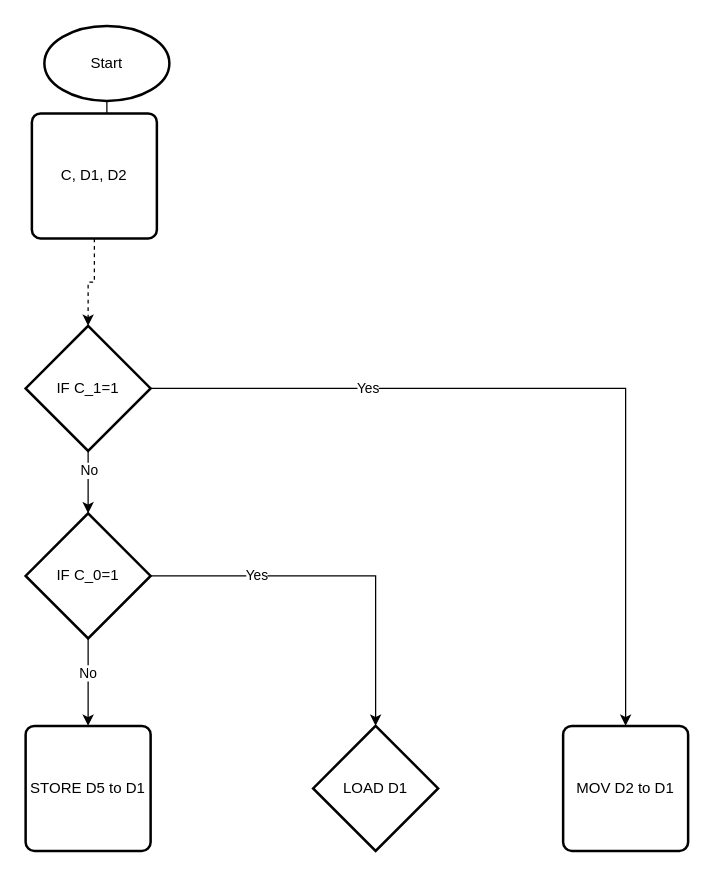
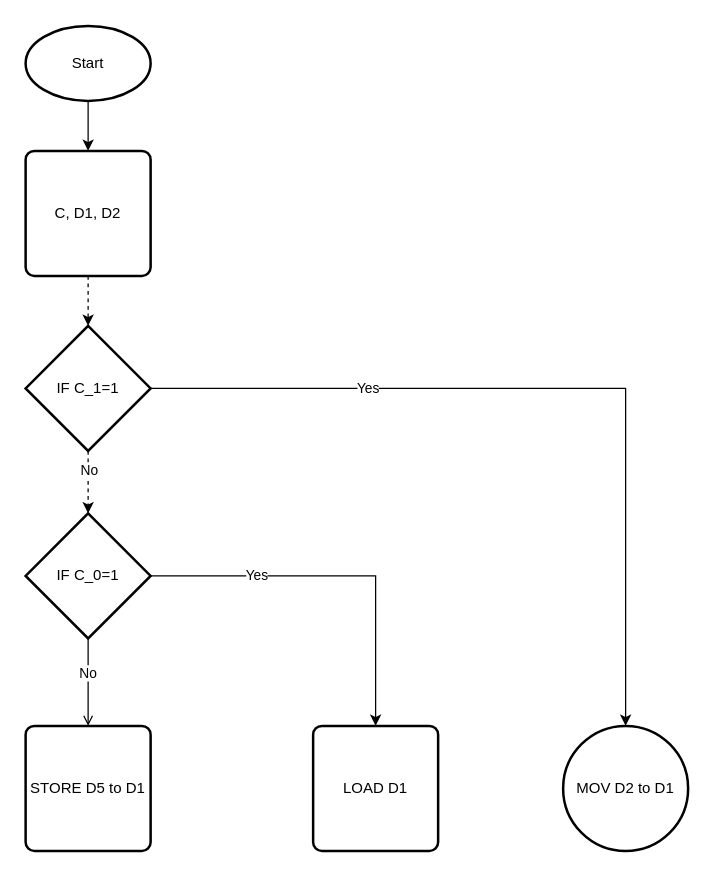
node "Start": moved (107, 63) -> (88, 63)
node "C, D1, D2": moved (94, 176) -> (88, 213)
edge "IF C_1=1" -> "IF C_0=1": style solid -> dashed
edge "IF C_0=1" -> "STORE D5 to D1": arrowhead classic -> open
node "LOAD D1": shape diamond -> rounded rectangle
node "MOV D2 to D1": shape rounded rectangle -> ellipse
